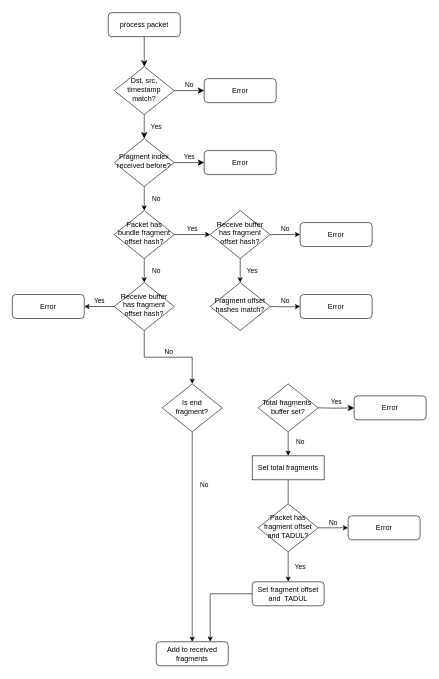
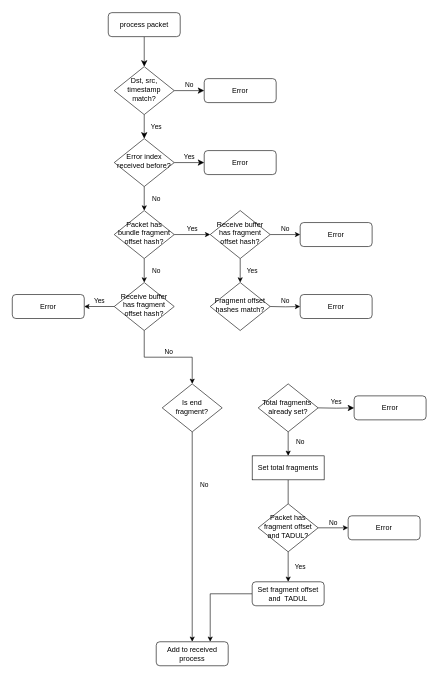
node "Fragment index received before?": label "Fragment index received before?" -> "Error index received before?"
node "Total fragments buffer set?": label "Total fragments buffer set?" -> "Total fragments already set?"
node "Add to received fragments": label "Add to received fragments" -> "Add to received process"
